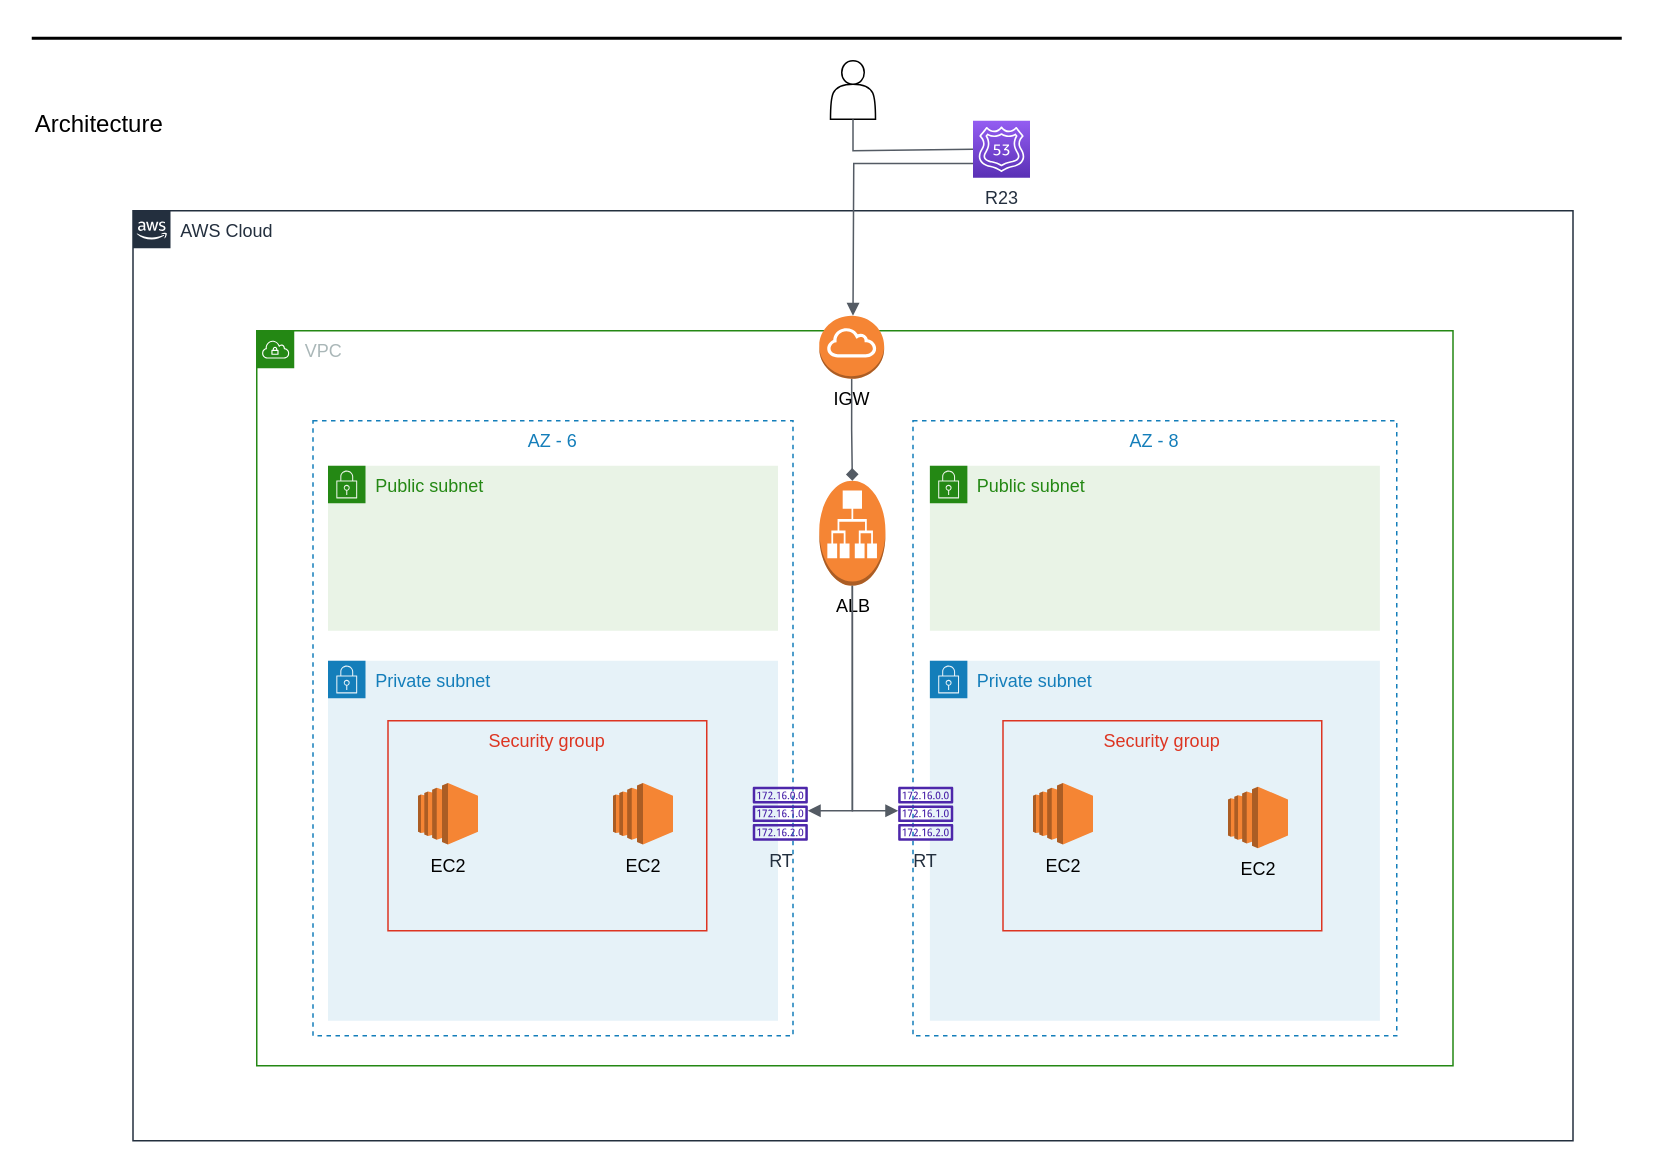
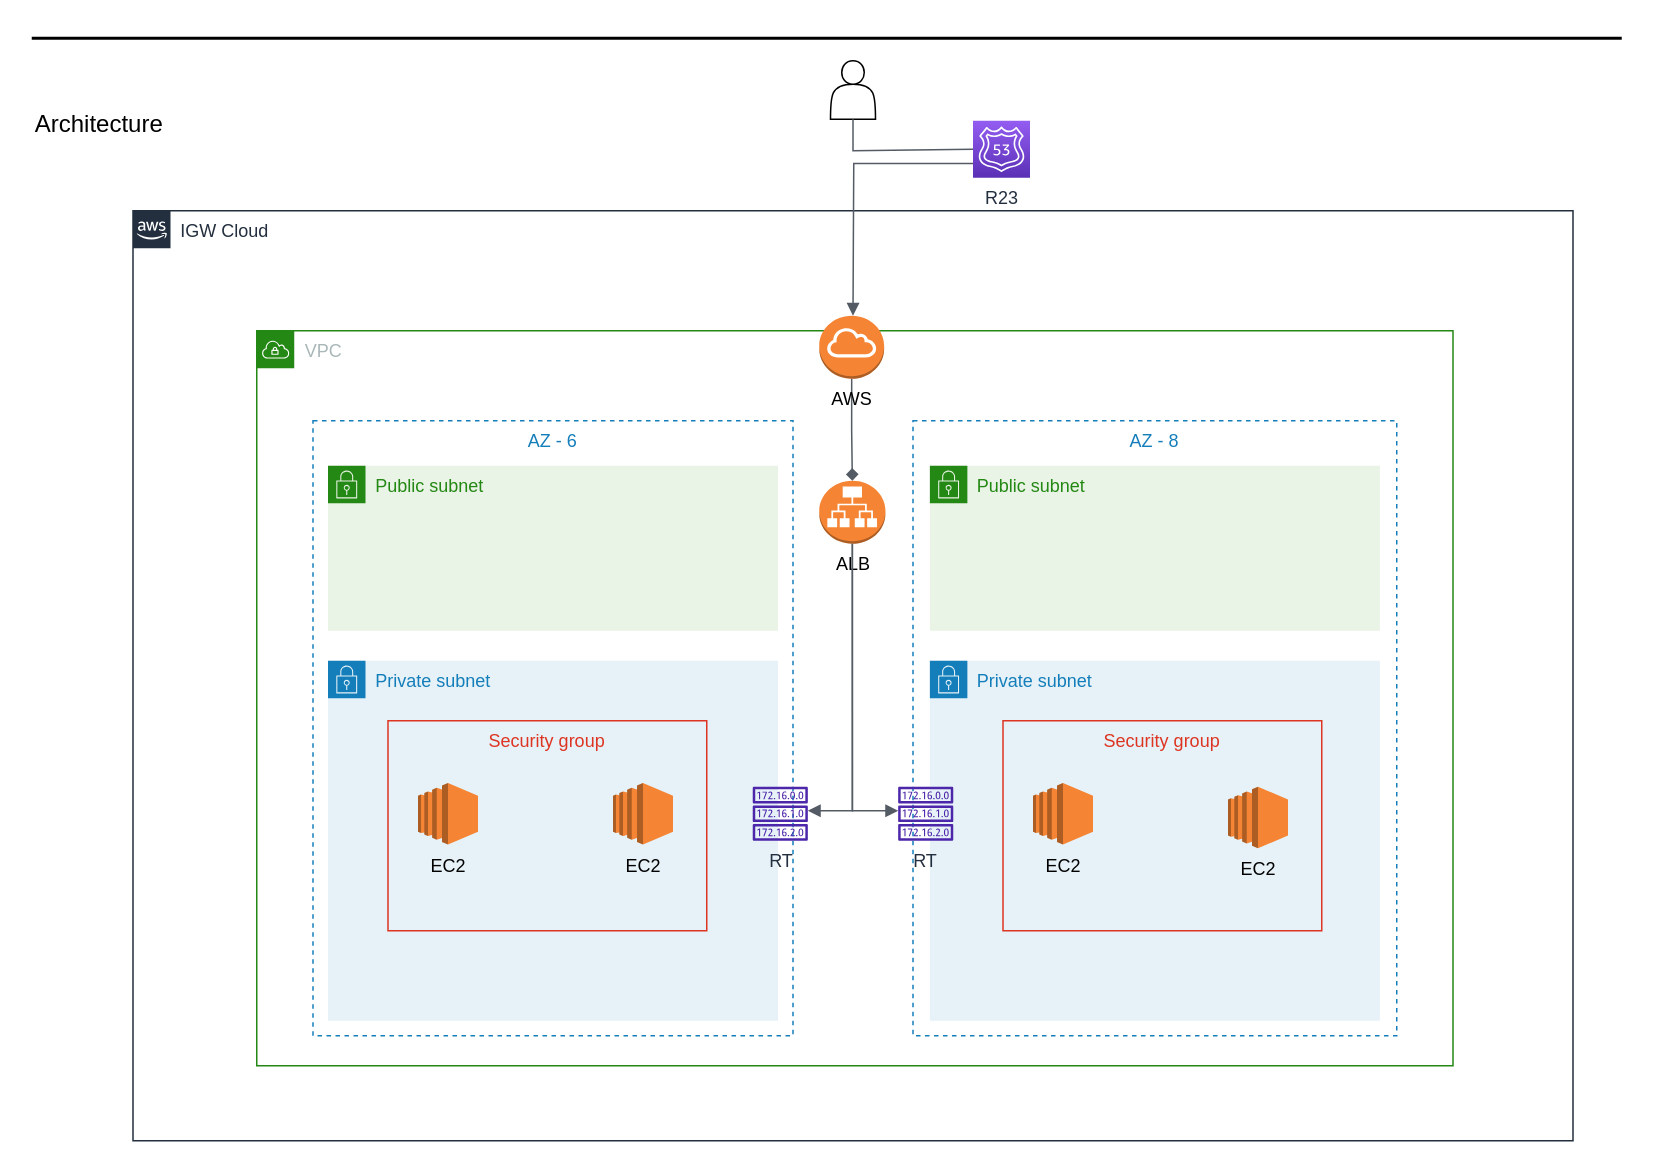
node "AWS Cloud": label "AWS Cloud" -> "IGW Cloud"
node "IGW": label "IGW" -> "AWS"
node "ALB": size 66x105 -> 66x63
